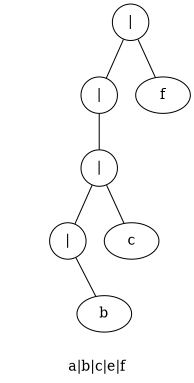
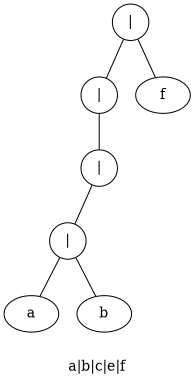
node "c": removed
node "a": added
